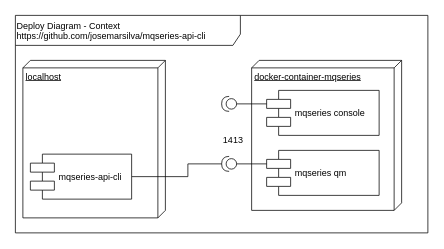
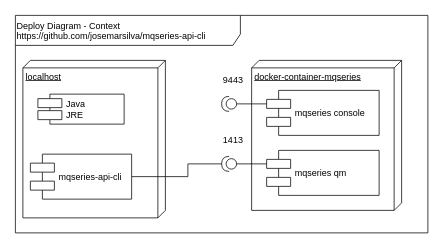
node "9443": added
node "Java JRE": added
